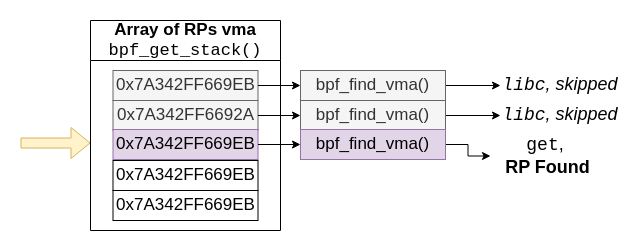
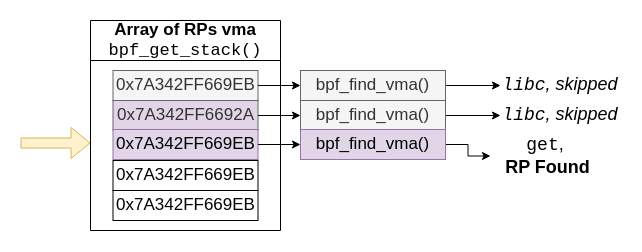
node "0x7A342FF6692A": fillcolor #f5f5f5 -> #e1d5e7
